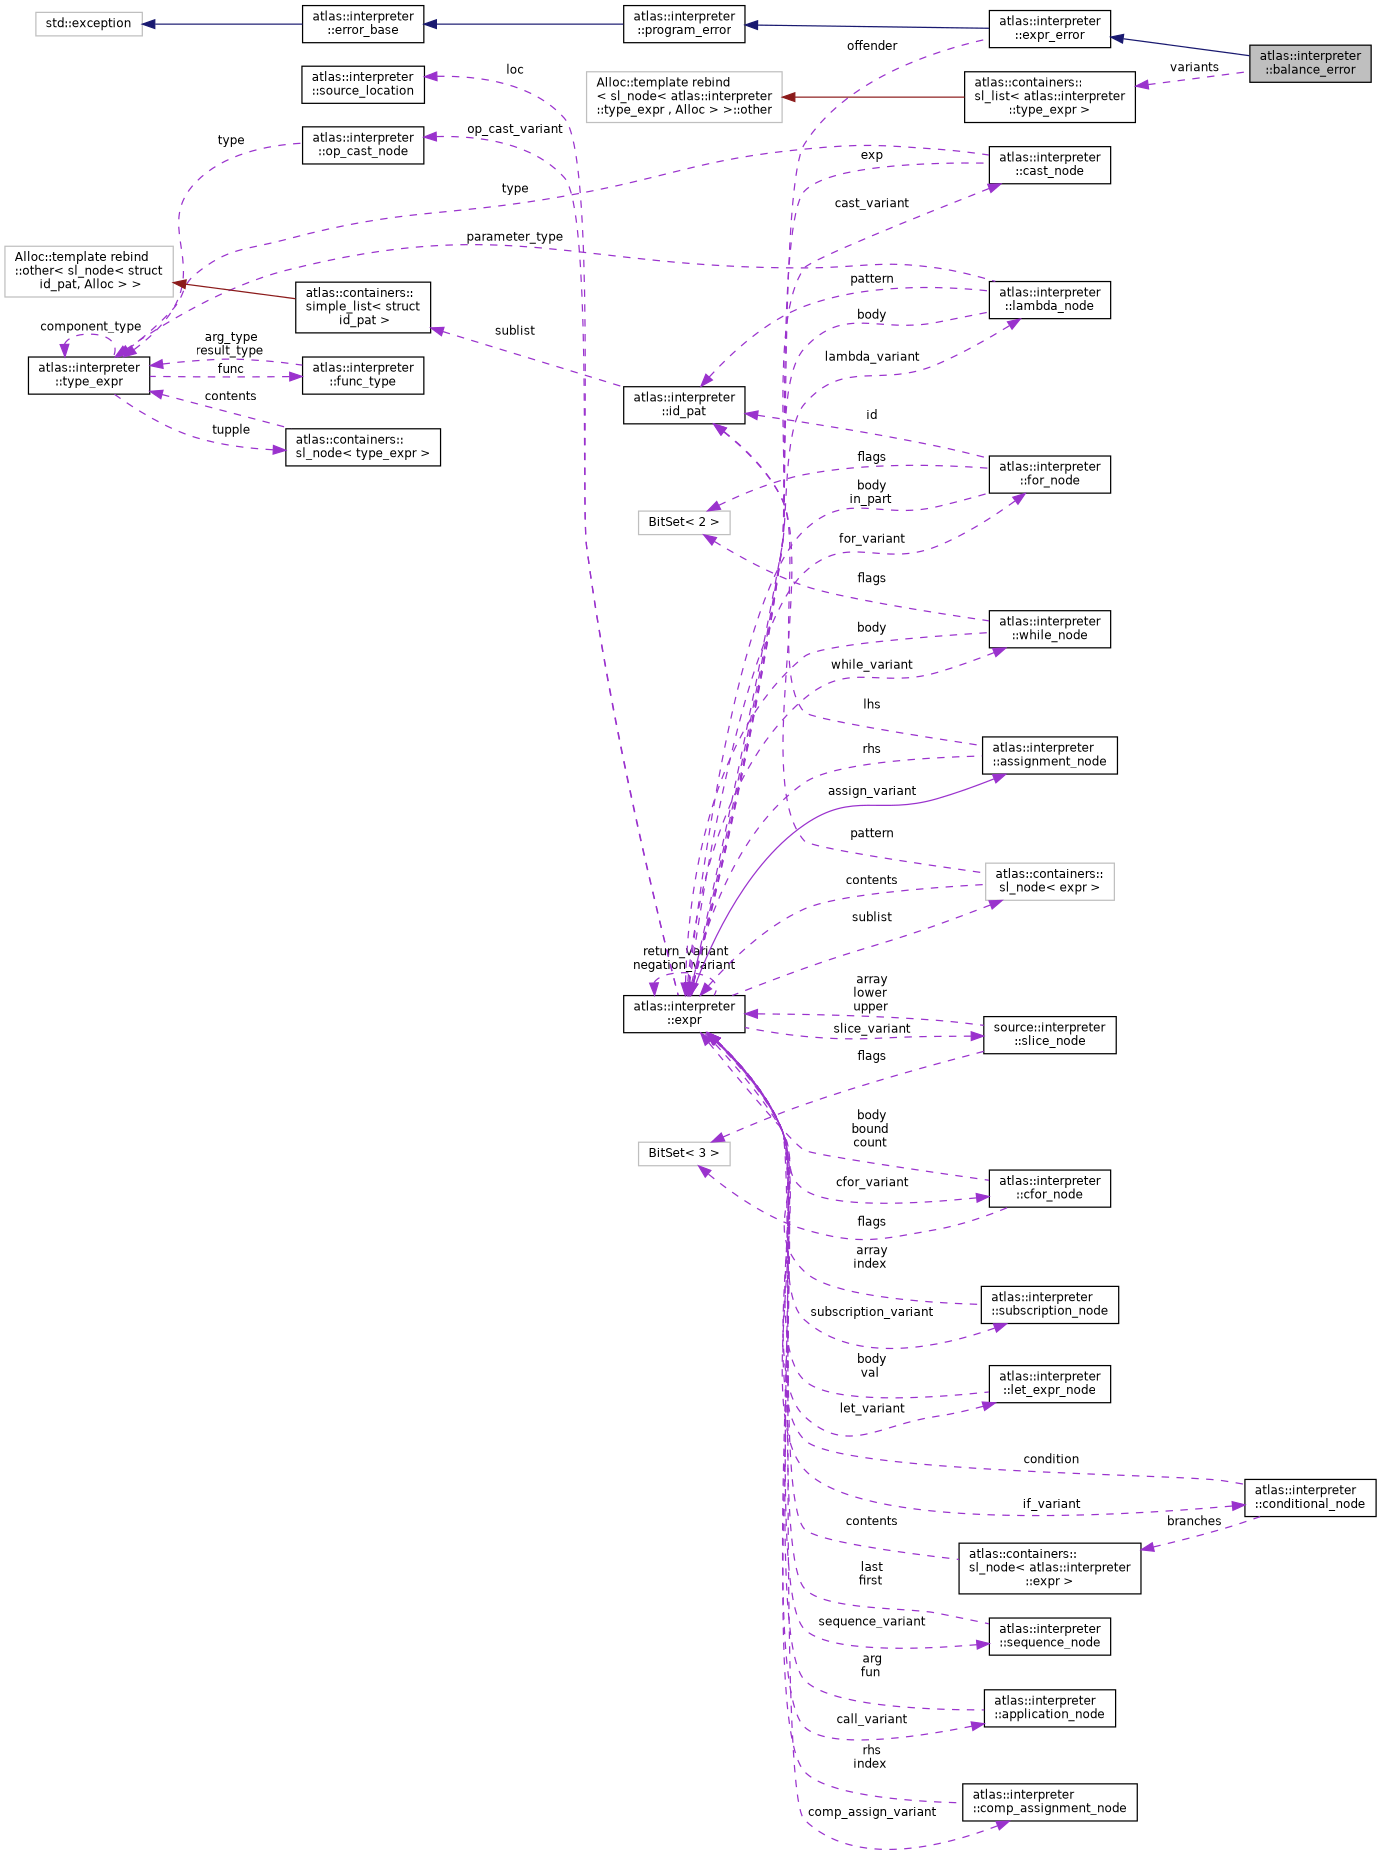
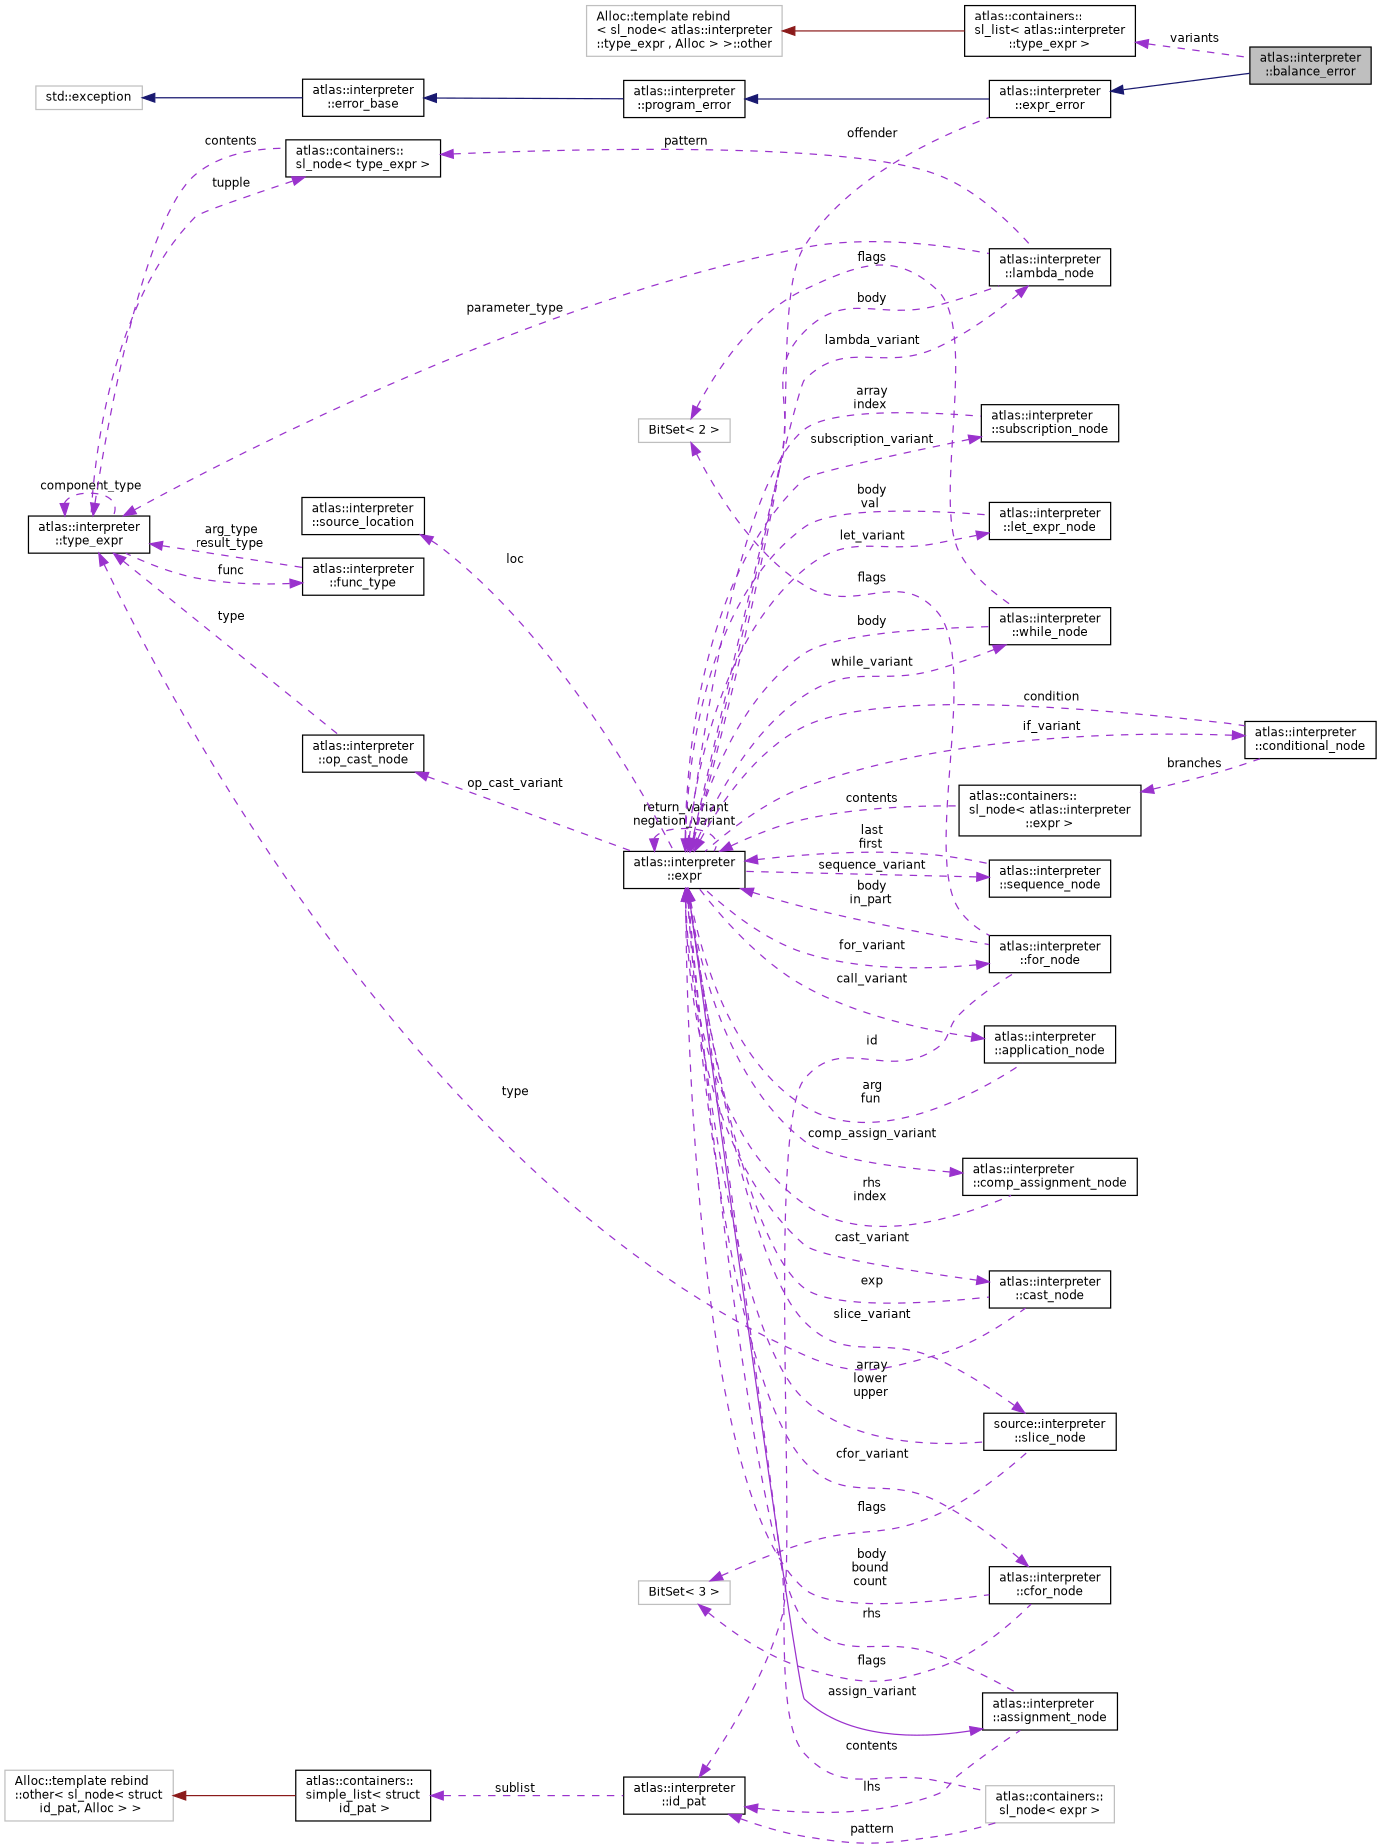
edge "atlas::interpreter ::lambda_node" -> "atlas::interpreter ::id_pat": now "atlas::interpreter ::lambda_node" -> "atlas::containers:: sl_node< type_expr >"
edge "atlas::interpreter ::expr" -> "atlas::containers:: sl_node< expr >": removed, label "sublist"
